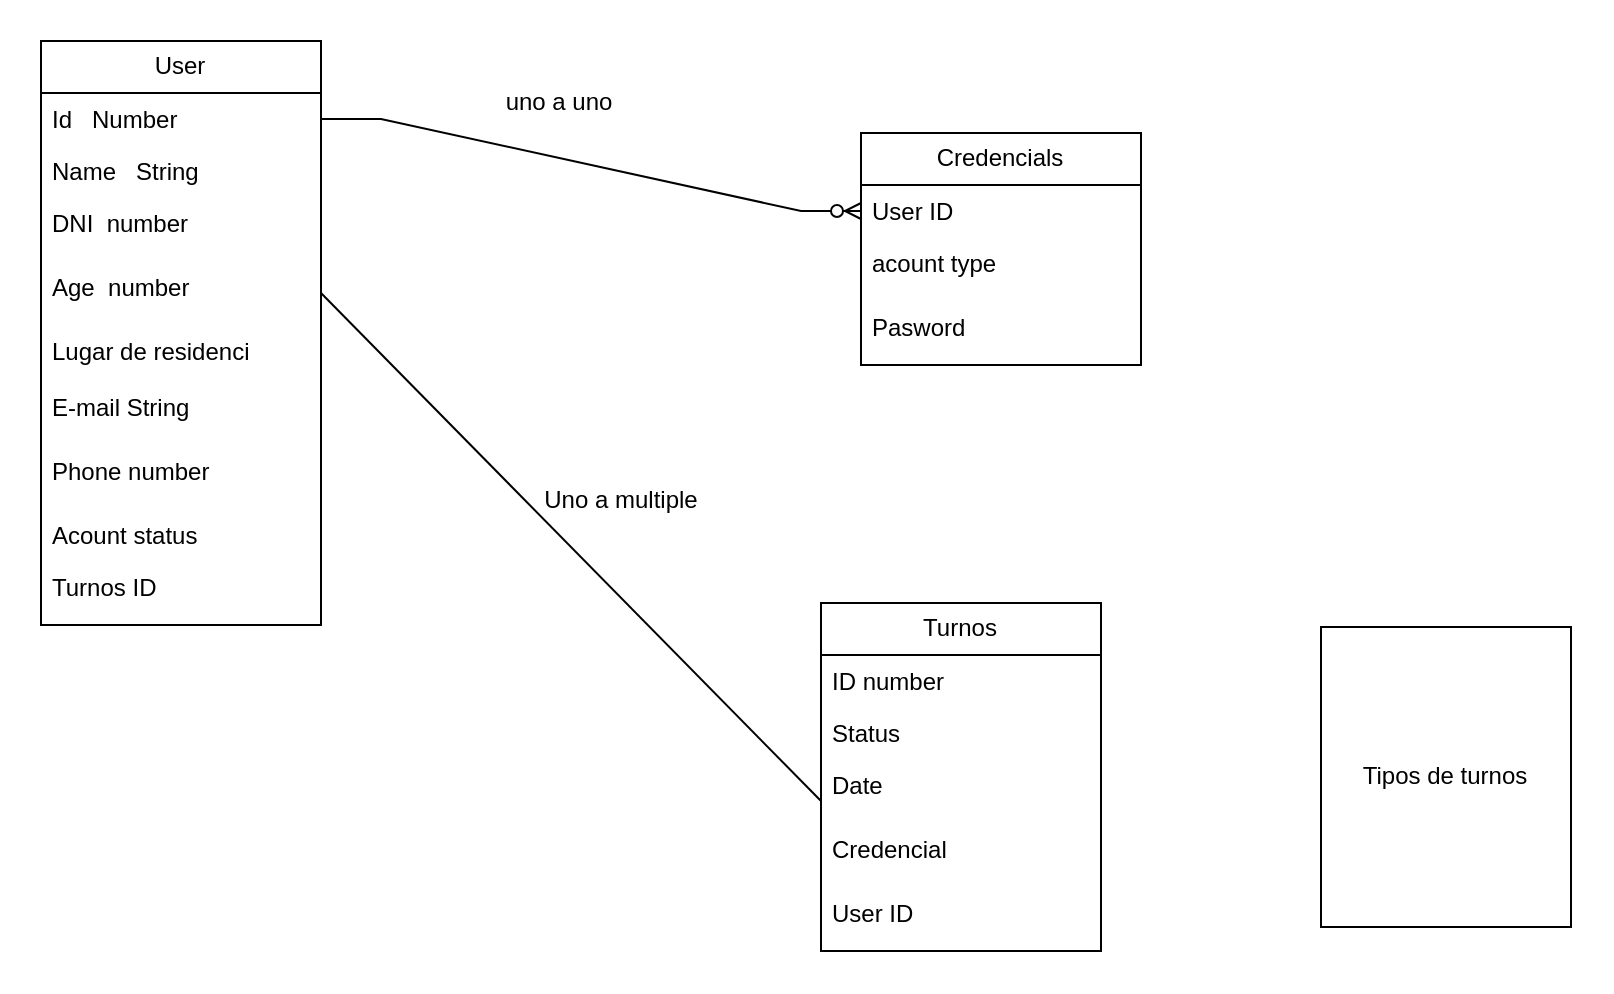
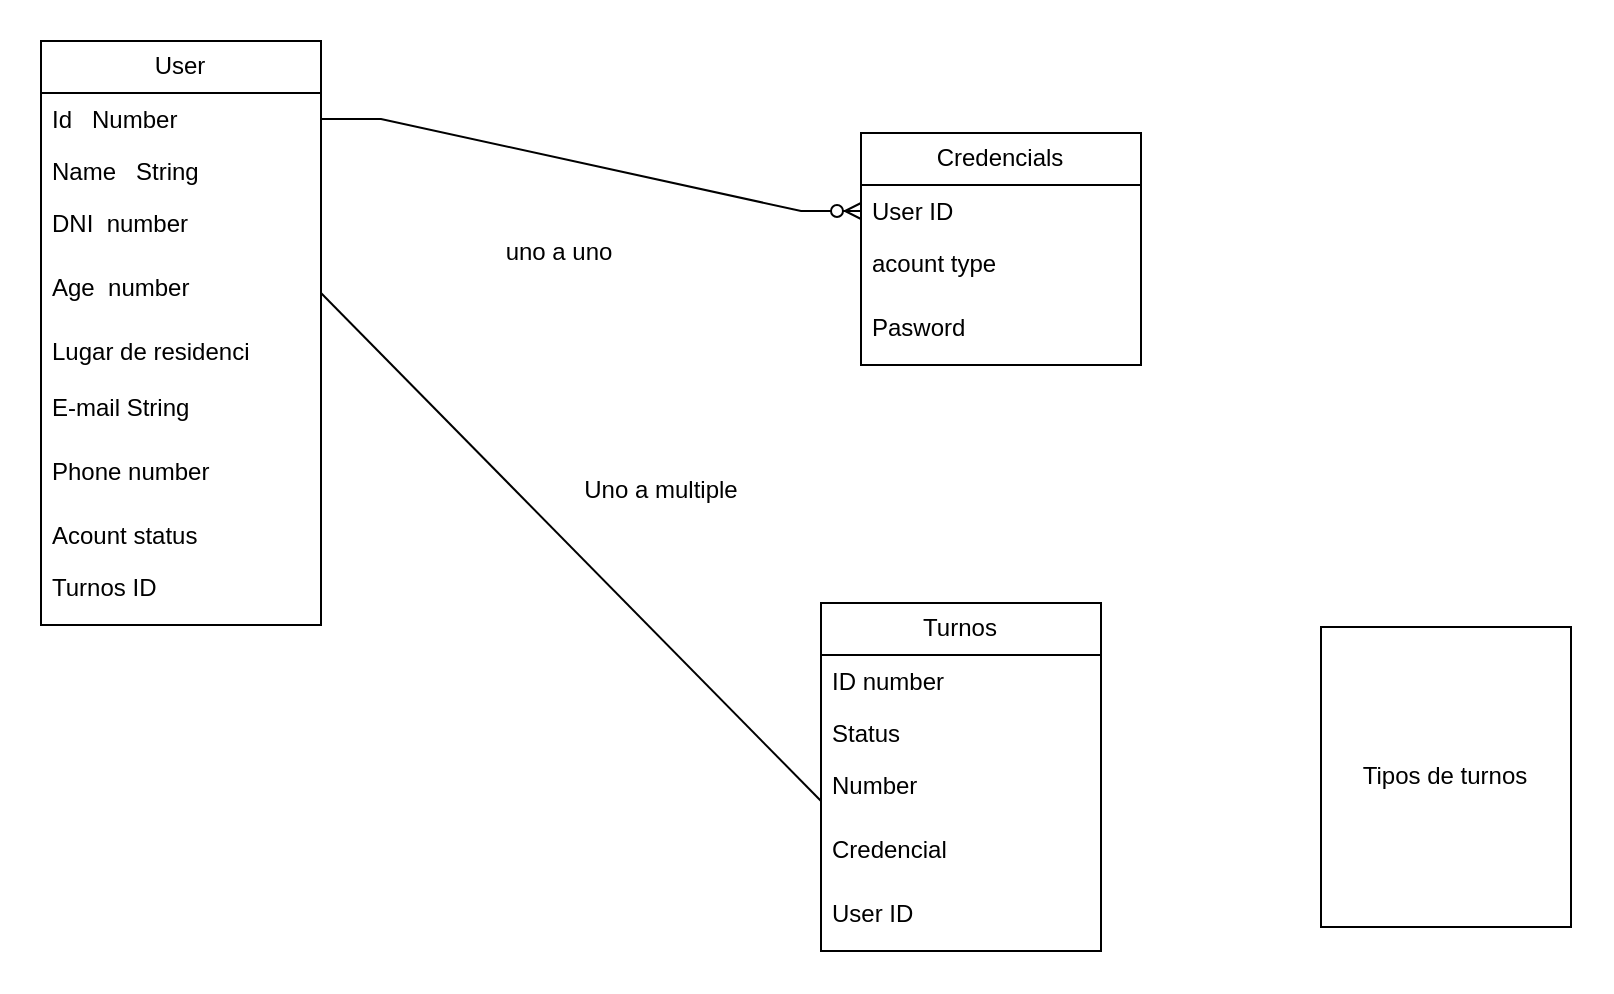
node "uno a uno": moved (559, 103) -> (559, 253)
node "Uno a multiple": moved (621, 501) -> (661, 491)
node "Date": label "Date" -> "Number"
